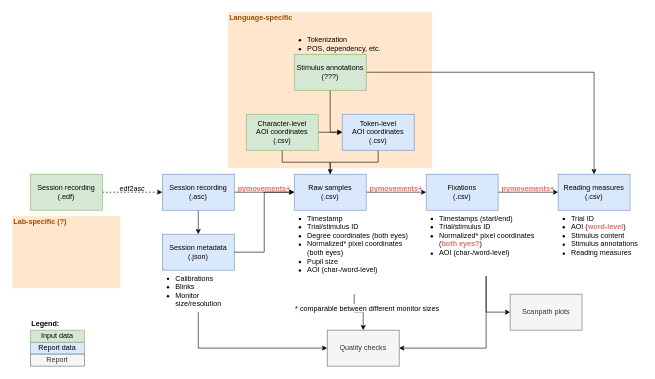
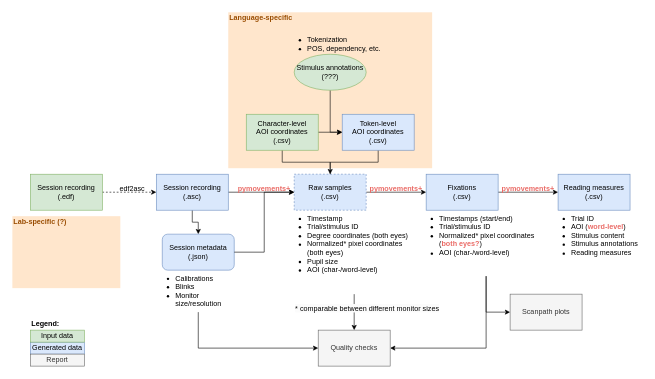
node "Stimulus annotations (???)": shape rectangle -> ellipse
edge "Stimulus annotations (???)" -> "Reading measures (.csv)": removed
node "Session recording (.asc)": moved (198, 192) -> (192, 192)
node "Raw samples (.csv)": style solid -> dashed
node "Session metadata (.json)": shape rectangle -> rounded rectangle
node "Report data": label "Report data" -> "Generated data"
node "Quality checks": moved (363, 348) -> (354, 348)
